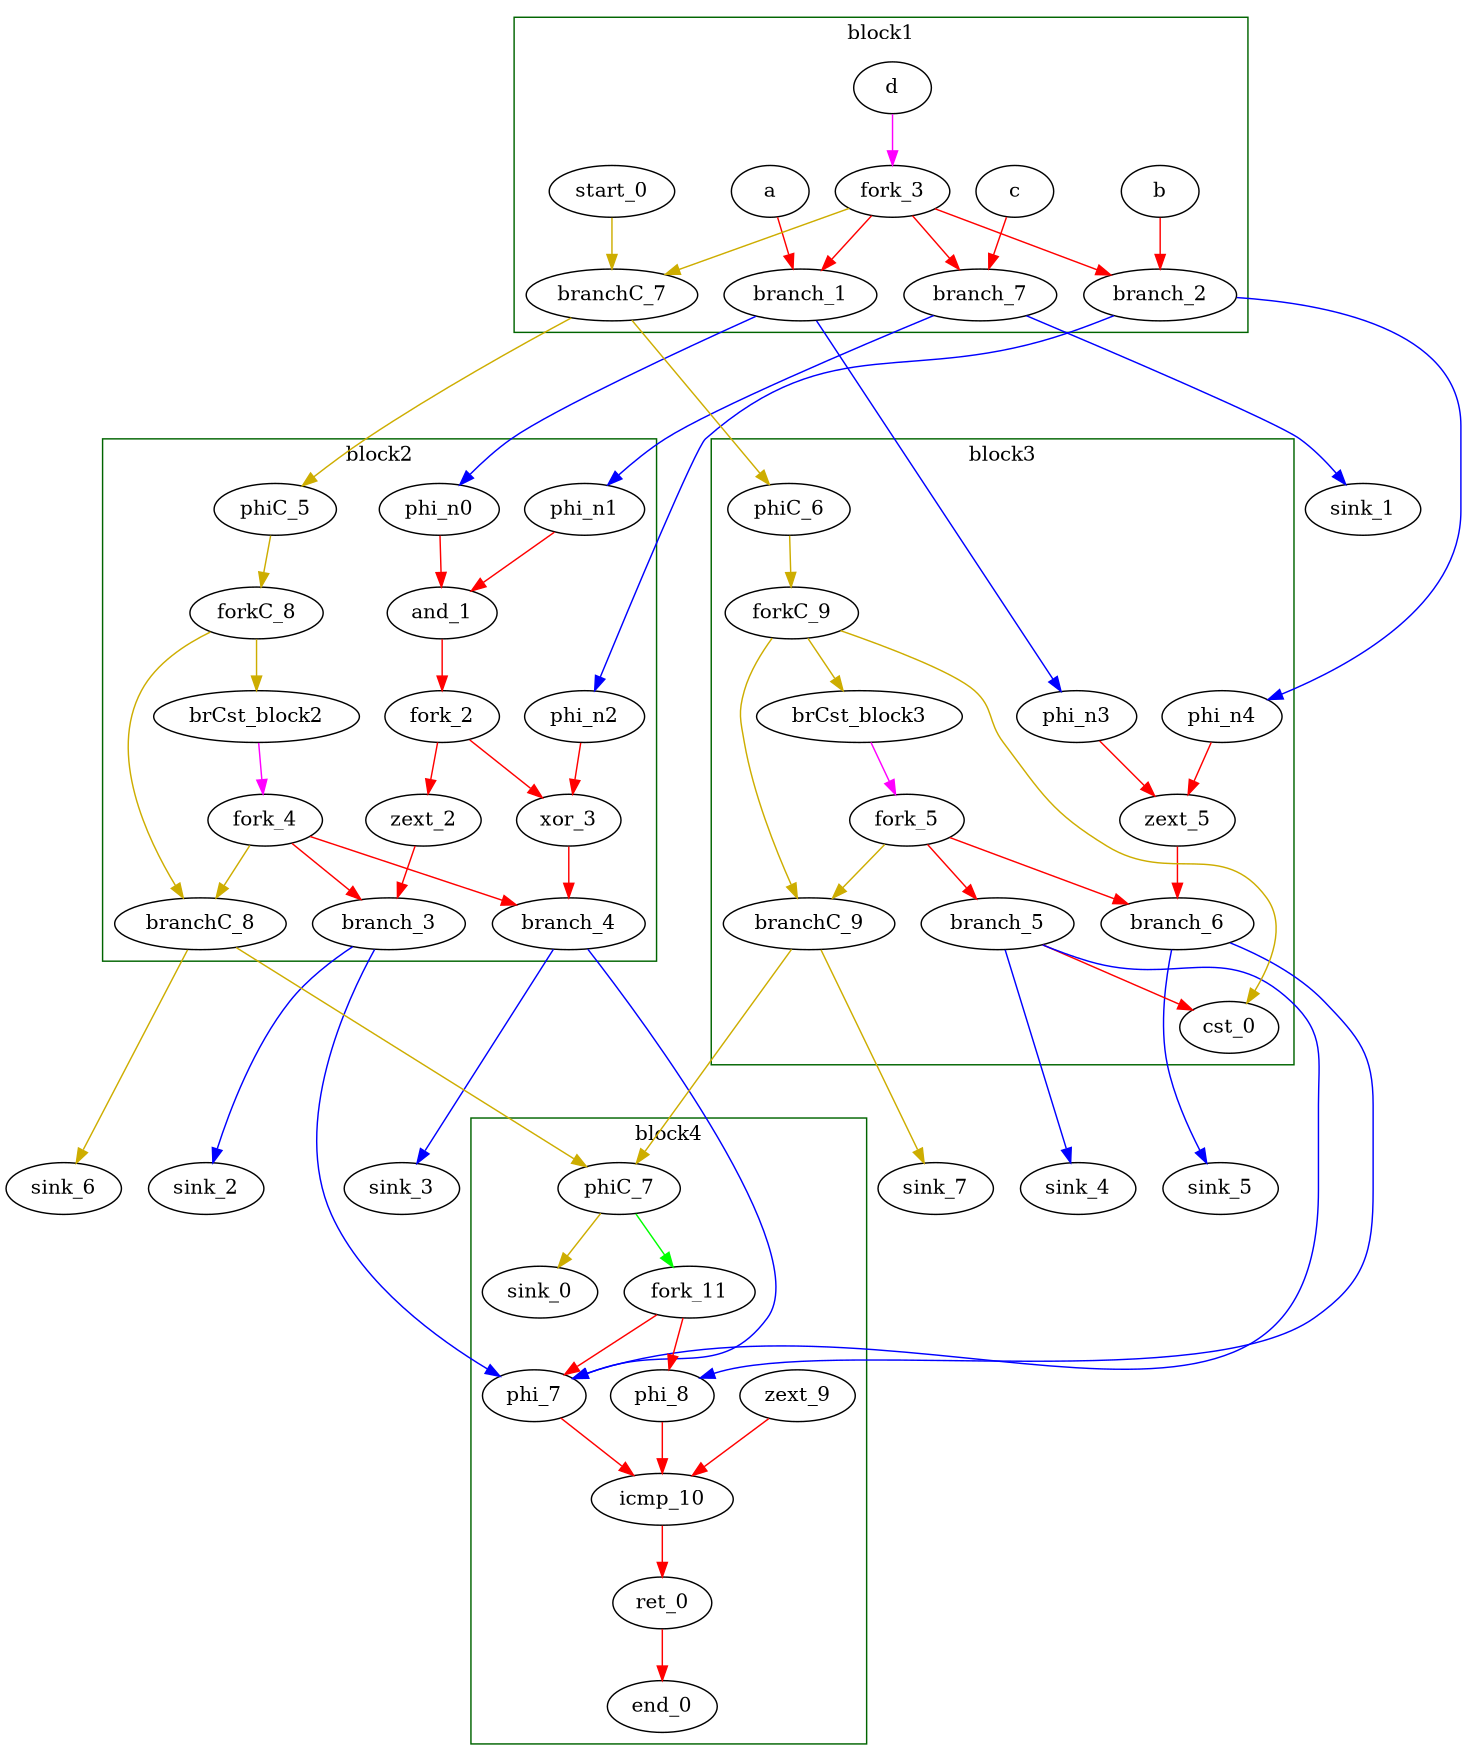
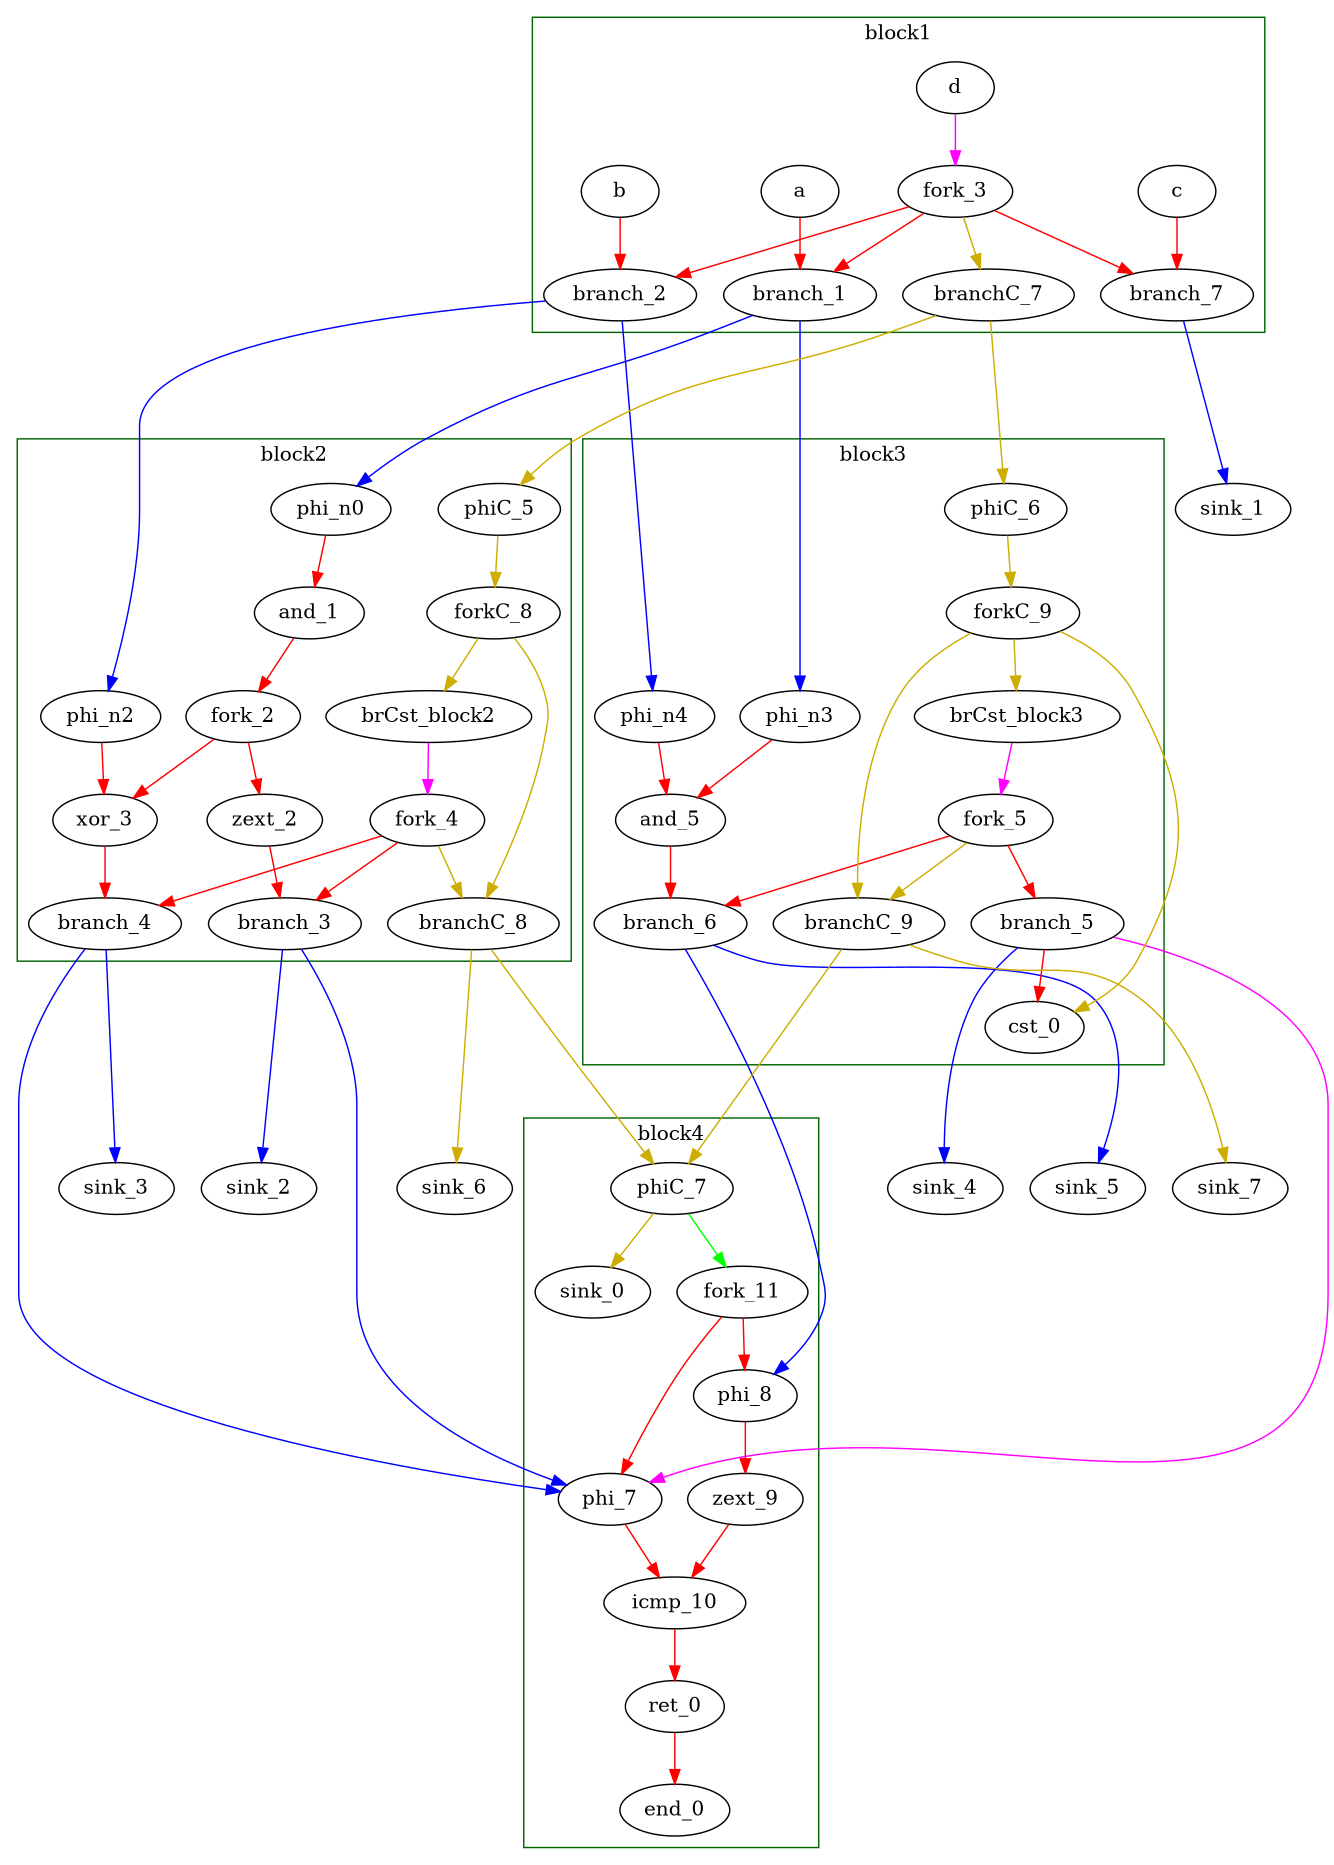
node "start_0": removed
node "phi_n1": removed
node "zext_5": label "zext_5" -> "and_5"
edge "branch_5" -> "phi_7": color blue -> magenta
edge "phi_8" -> "icmp_10": now "phi_8" -> "zext_9"
